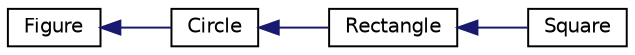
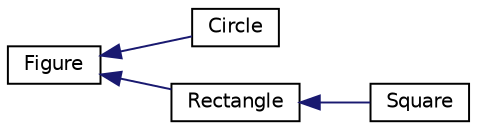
edge "Rectangle" -> "Circle": now "Rectangle" -> "Figure"
